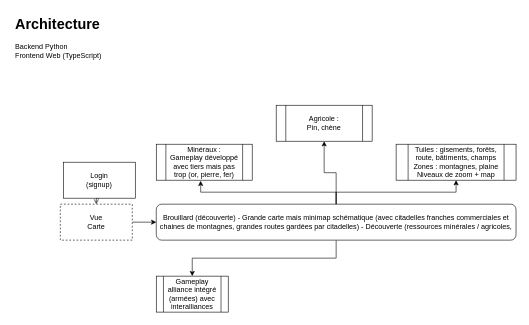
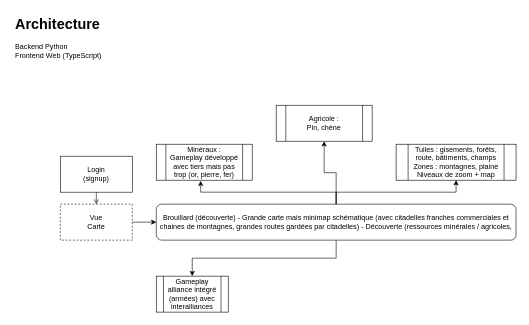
node "Login (signup)": moved (99, 180) -> (96, 174)
